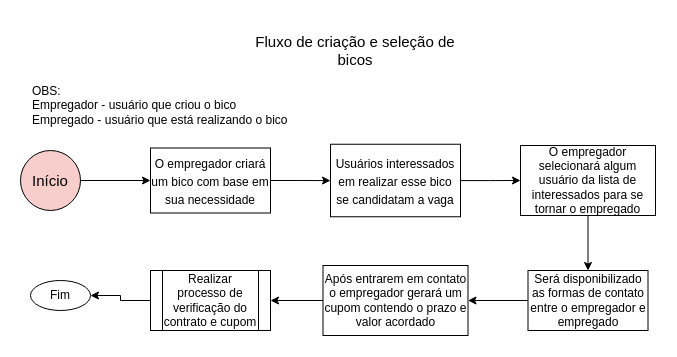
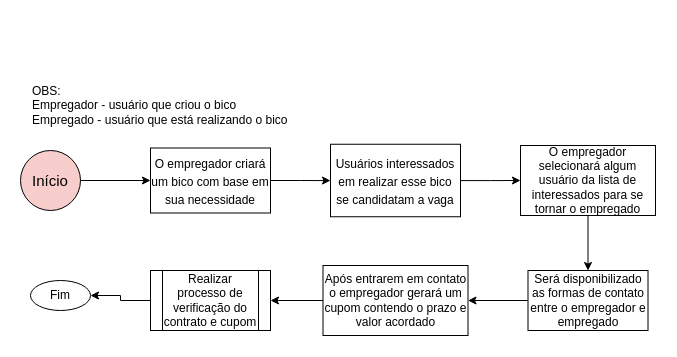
node "Fluxo de criação e seleção de bicos": removed
